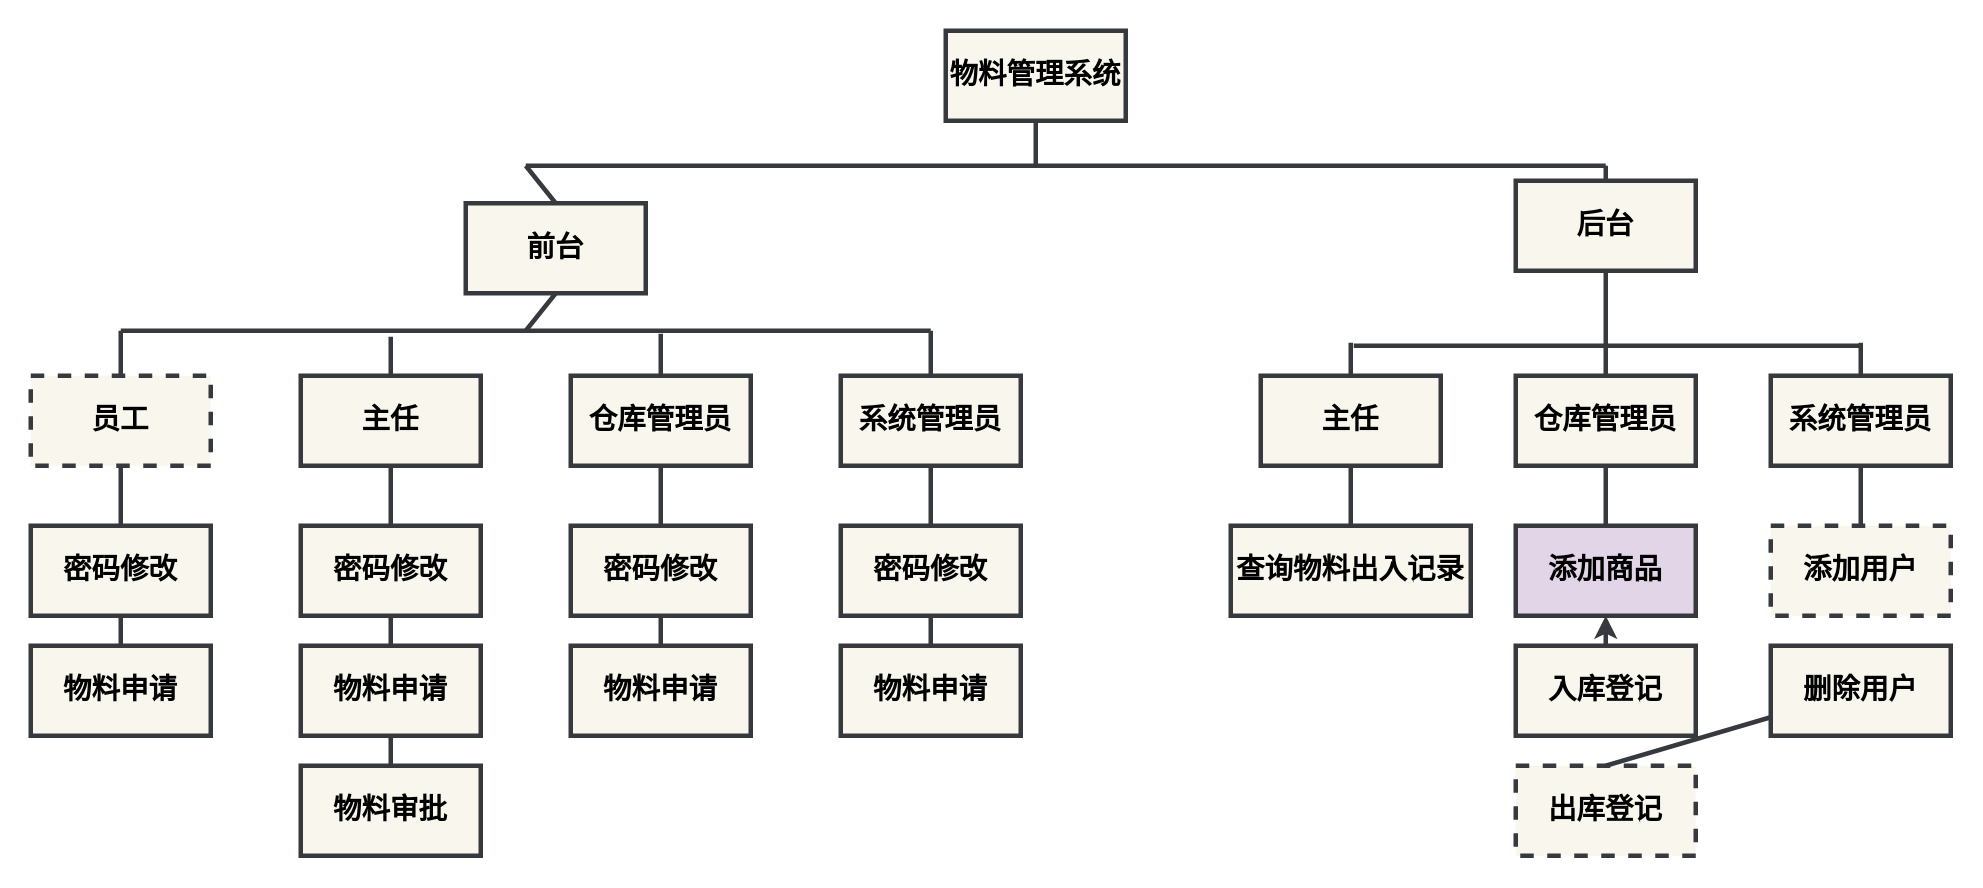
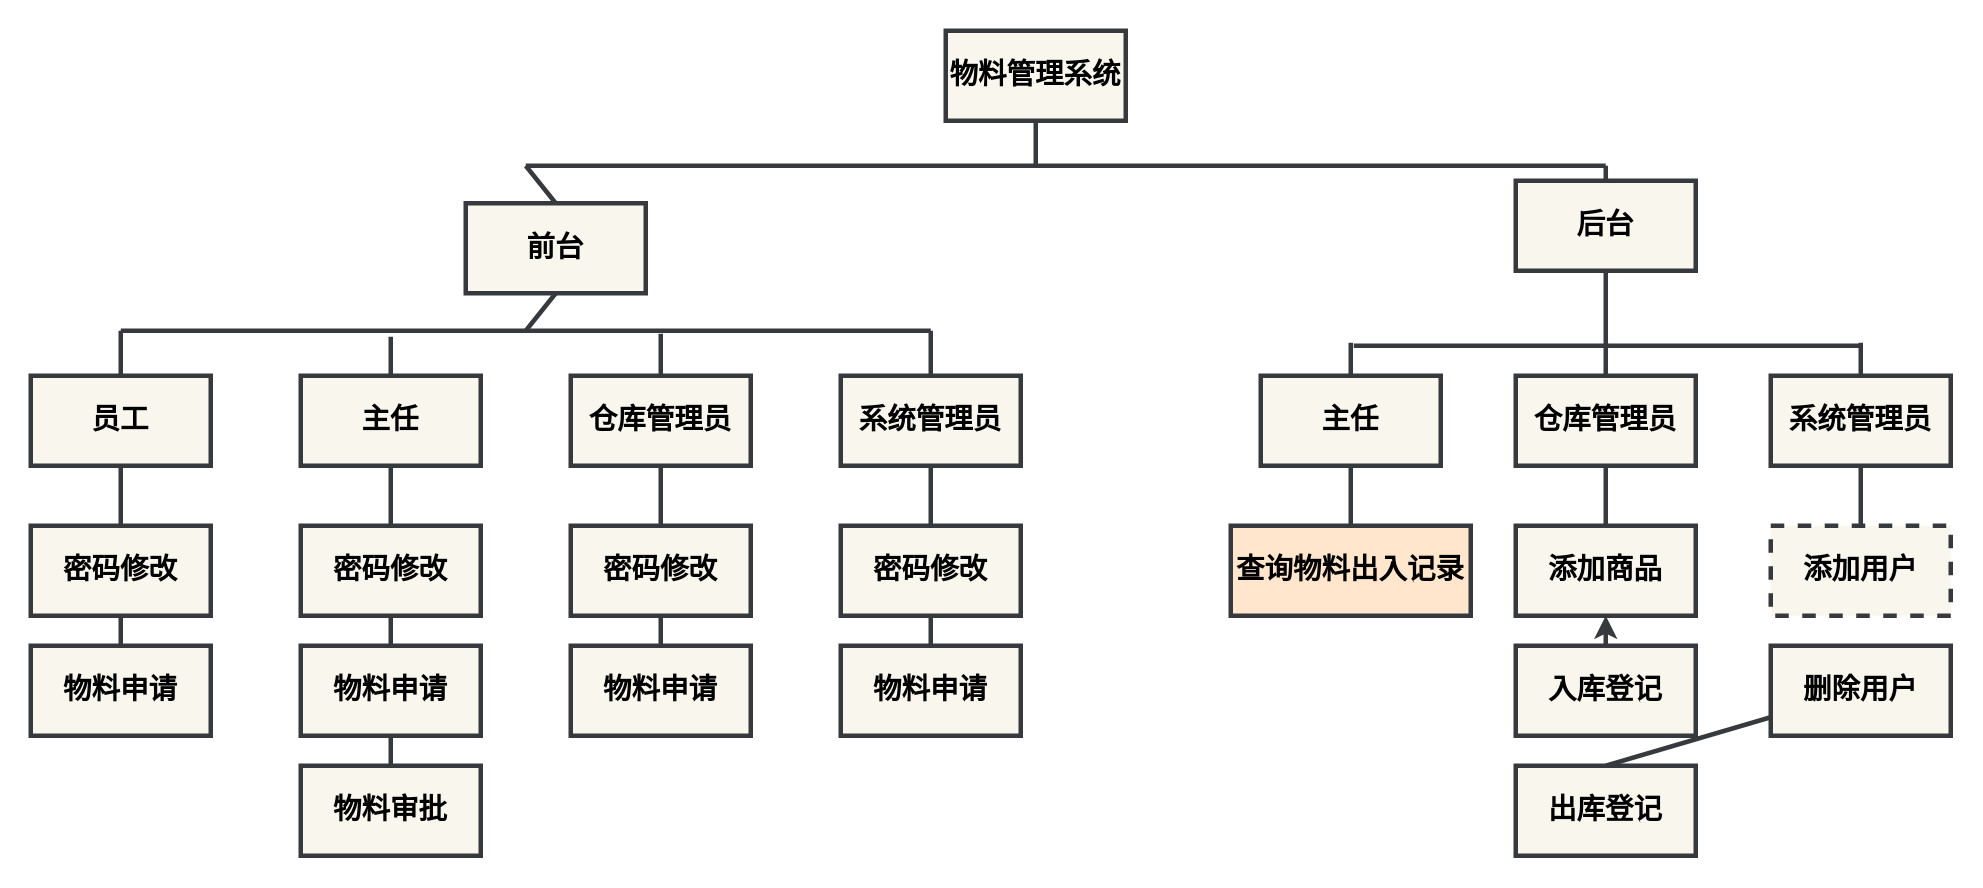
node "员工": style dashed -> solid
node "查询物料出入记录": fillcolor #f9f7ed -> #ffe6cc
node "添加商品": fillcolor #e1d5e7 -> #f9f7ed
node "出库登记": style dashed -> solid
